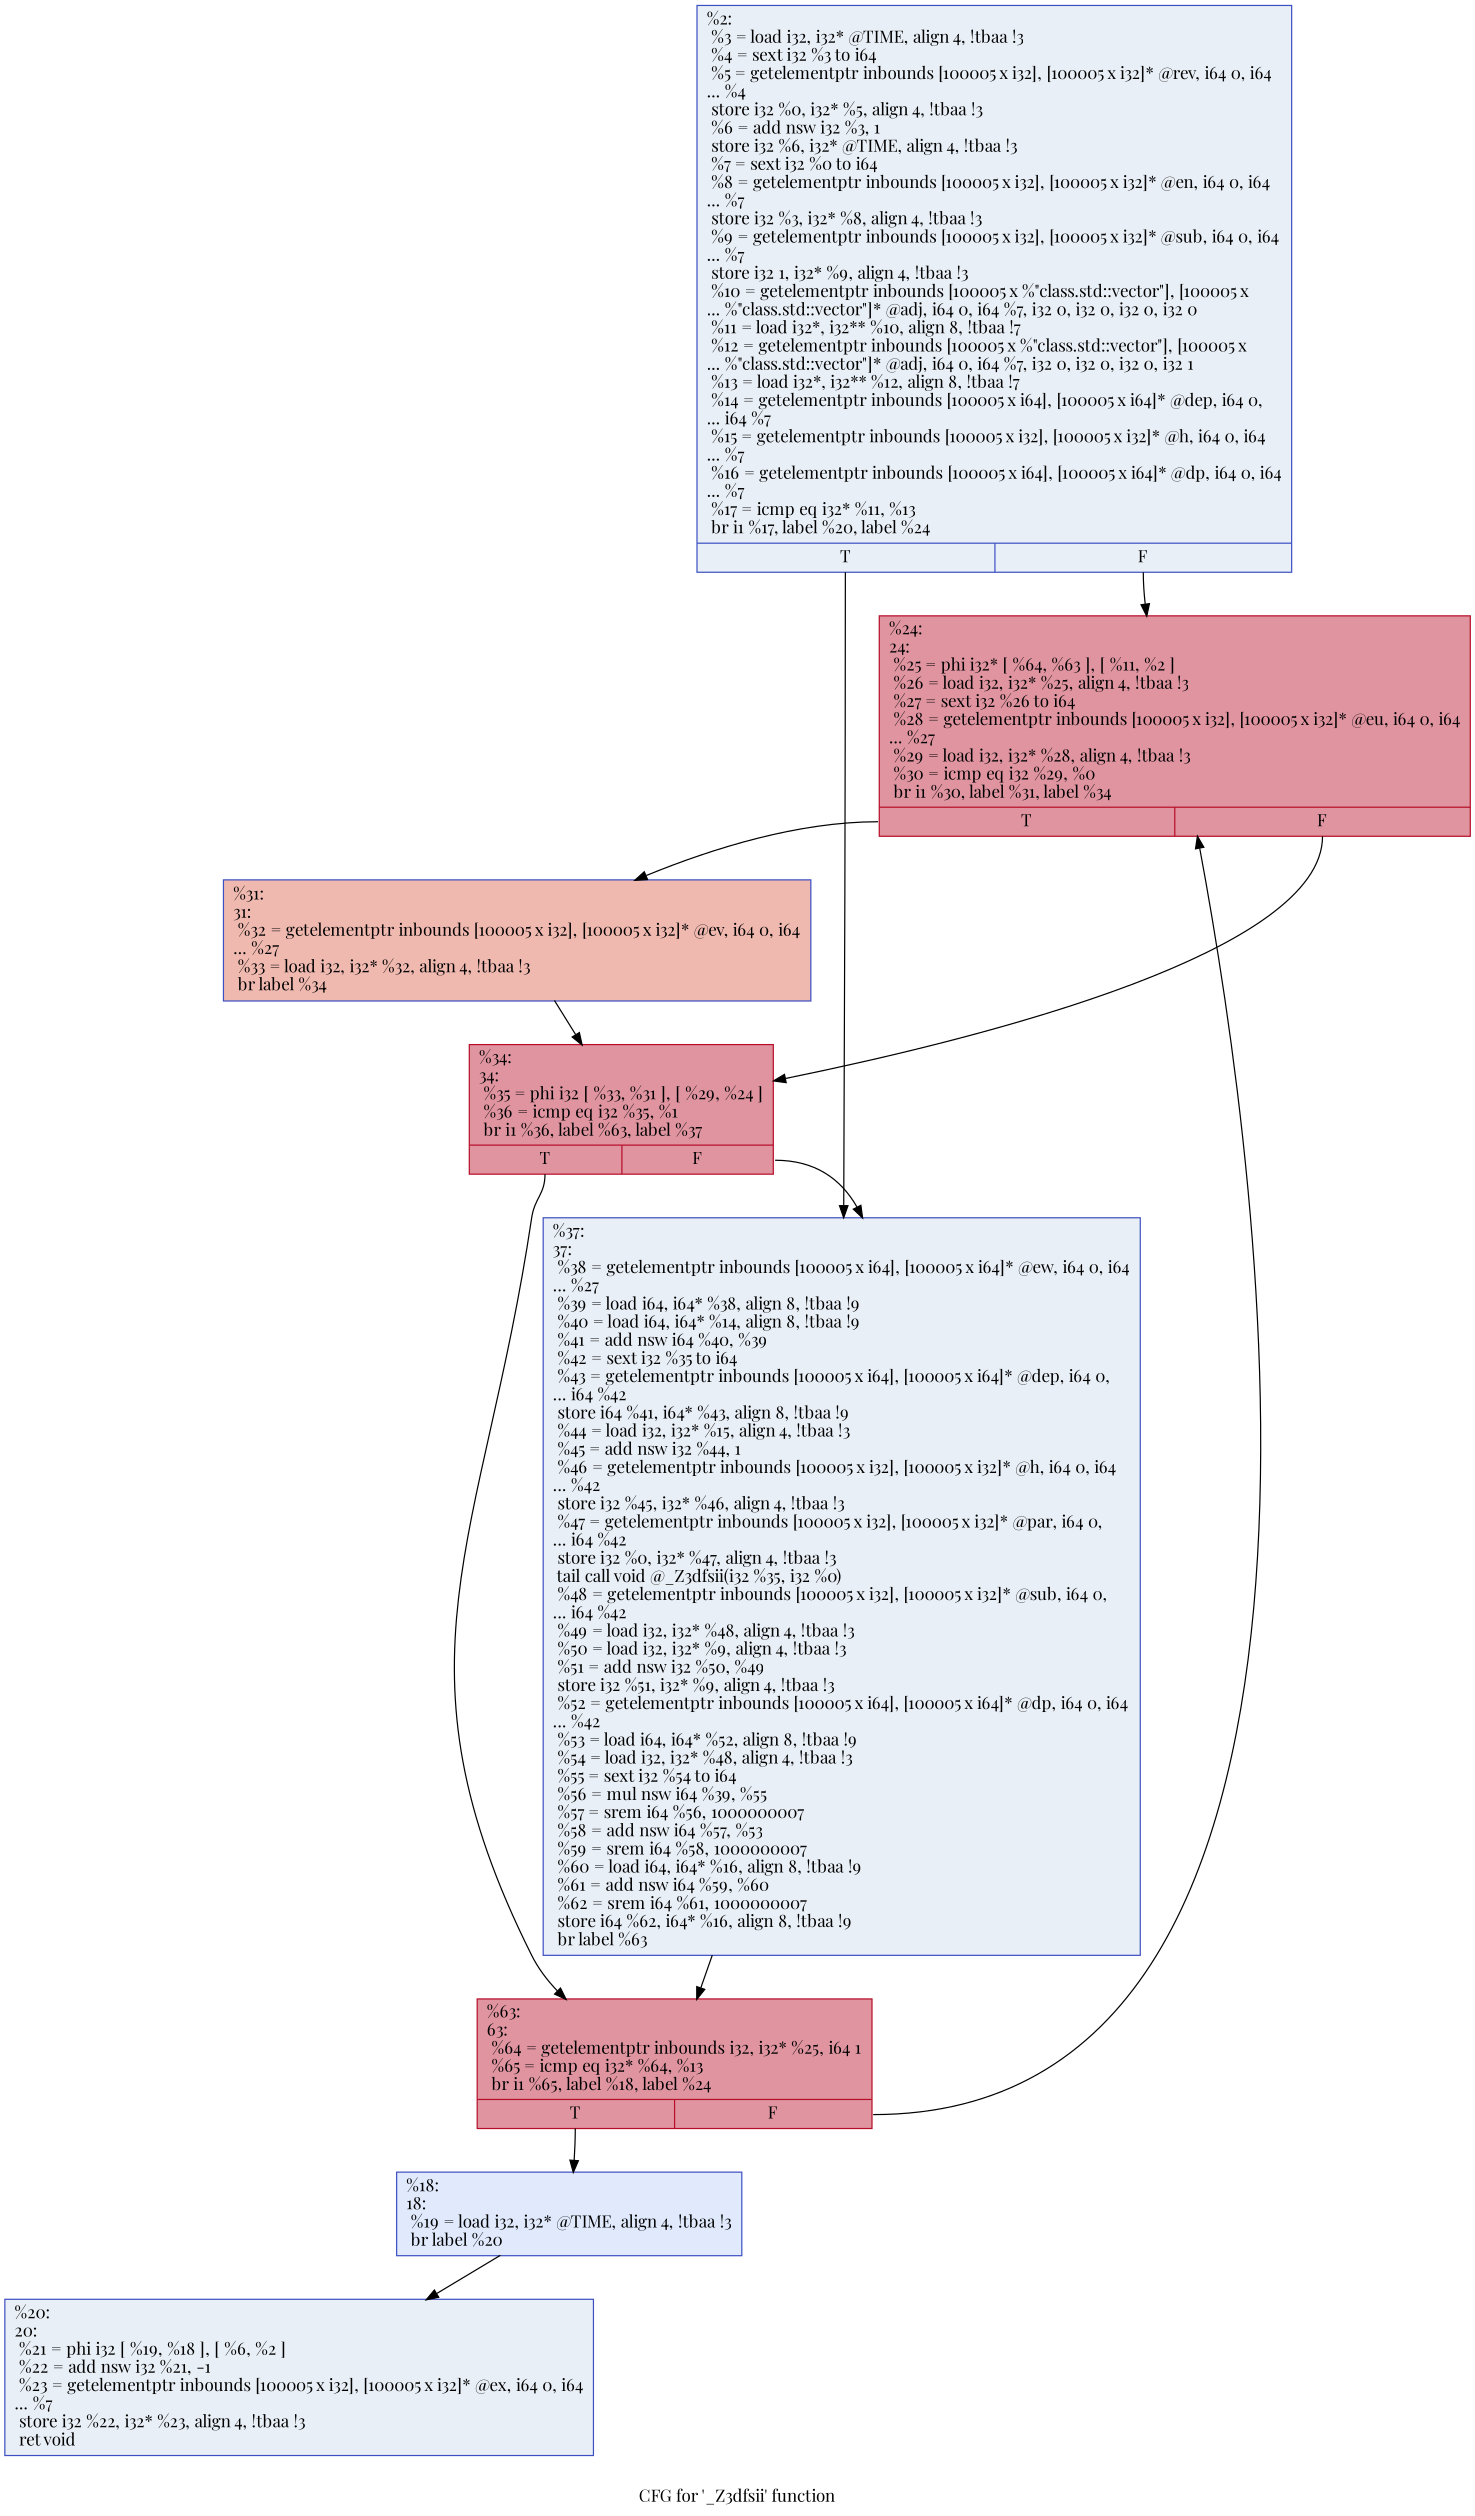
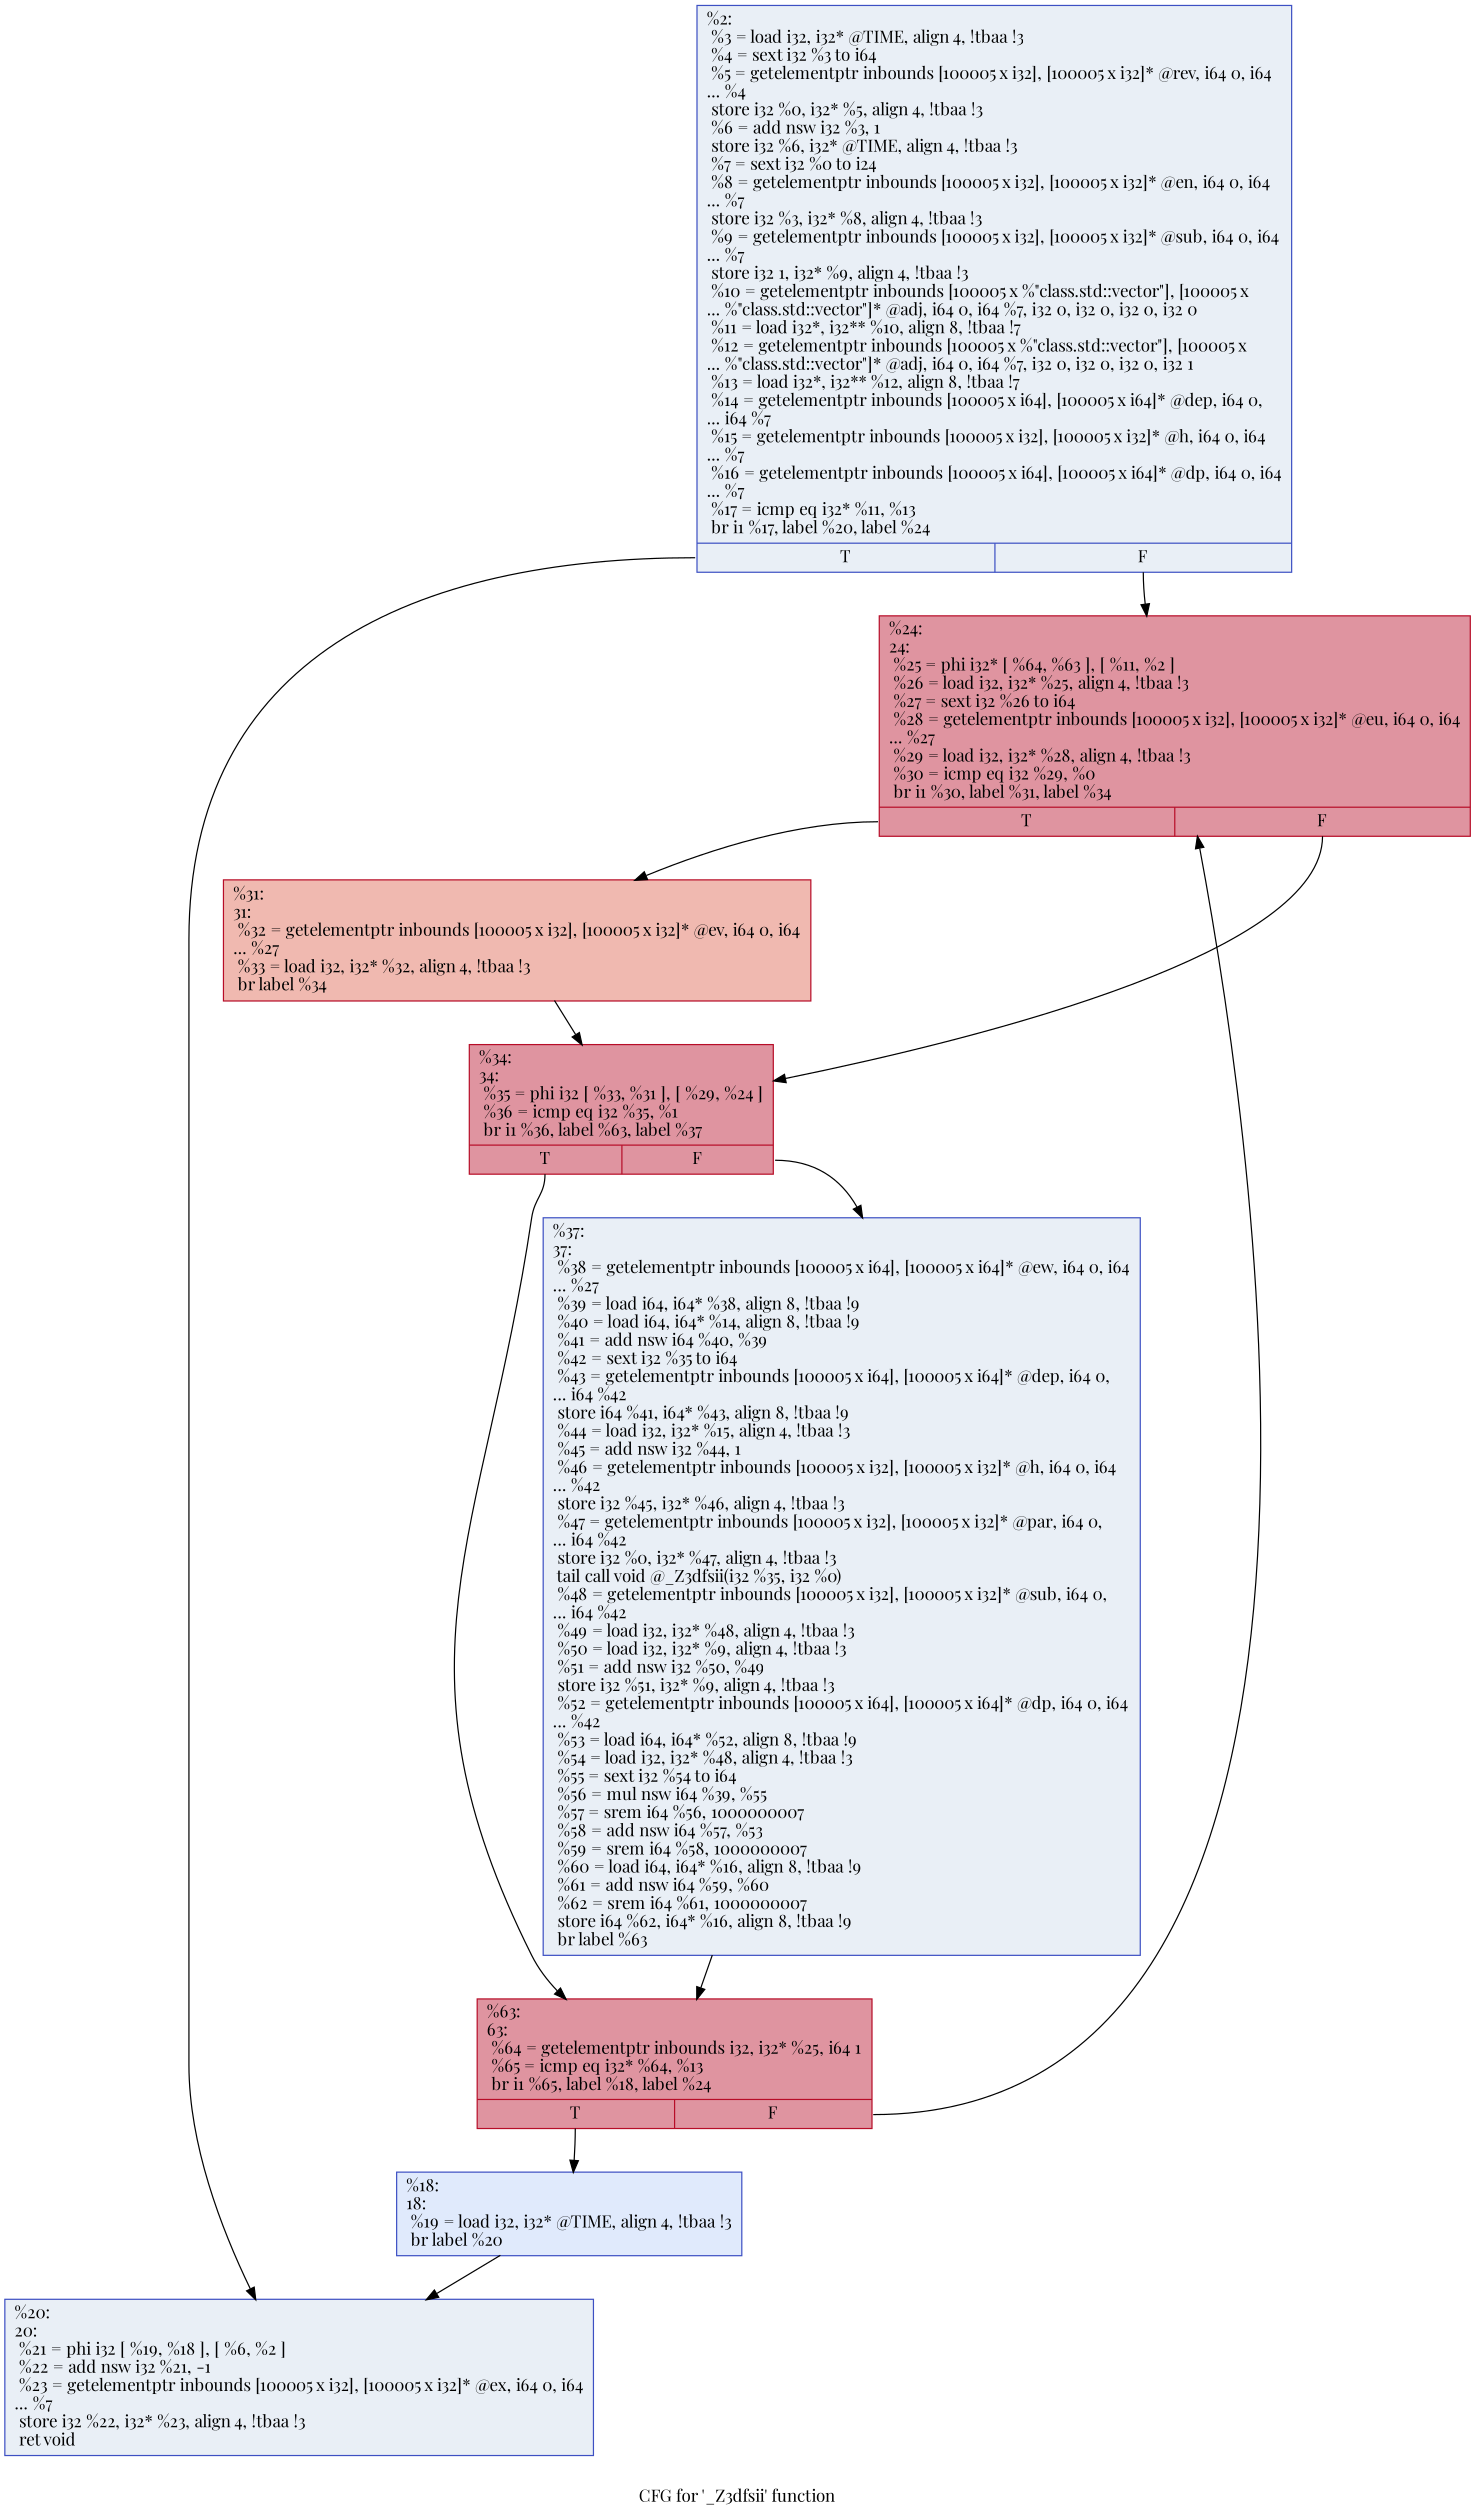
node "%2:": text "%7 = sext i32 %0 to i64" -> "%7 = sext i32 %0 to i24"
edge "%2:" -> "%37:": now "%2:" -> "%20:"
node "%31:": color #3d50c3ff -> #b70d28ff
